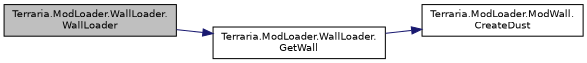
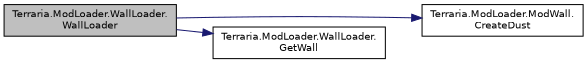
edge "Terraria.ModLoader.WallLoader. GetWall" -> "Terraria.ModLoader.ModWall. CreateDust": now "Terraria.ModLoader.WallLoader. WallLoader" -> "Terraria.ModLoader.ModWall. CreateDust"
